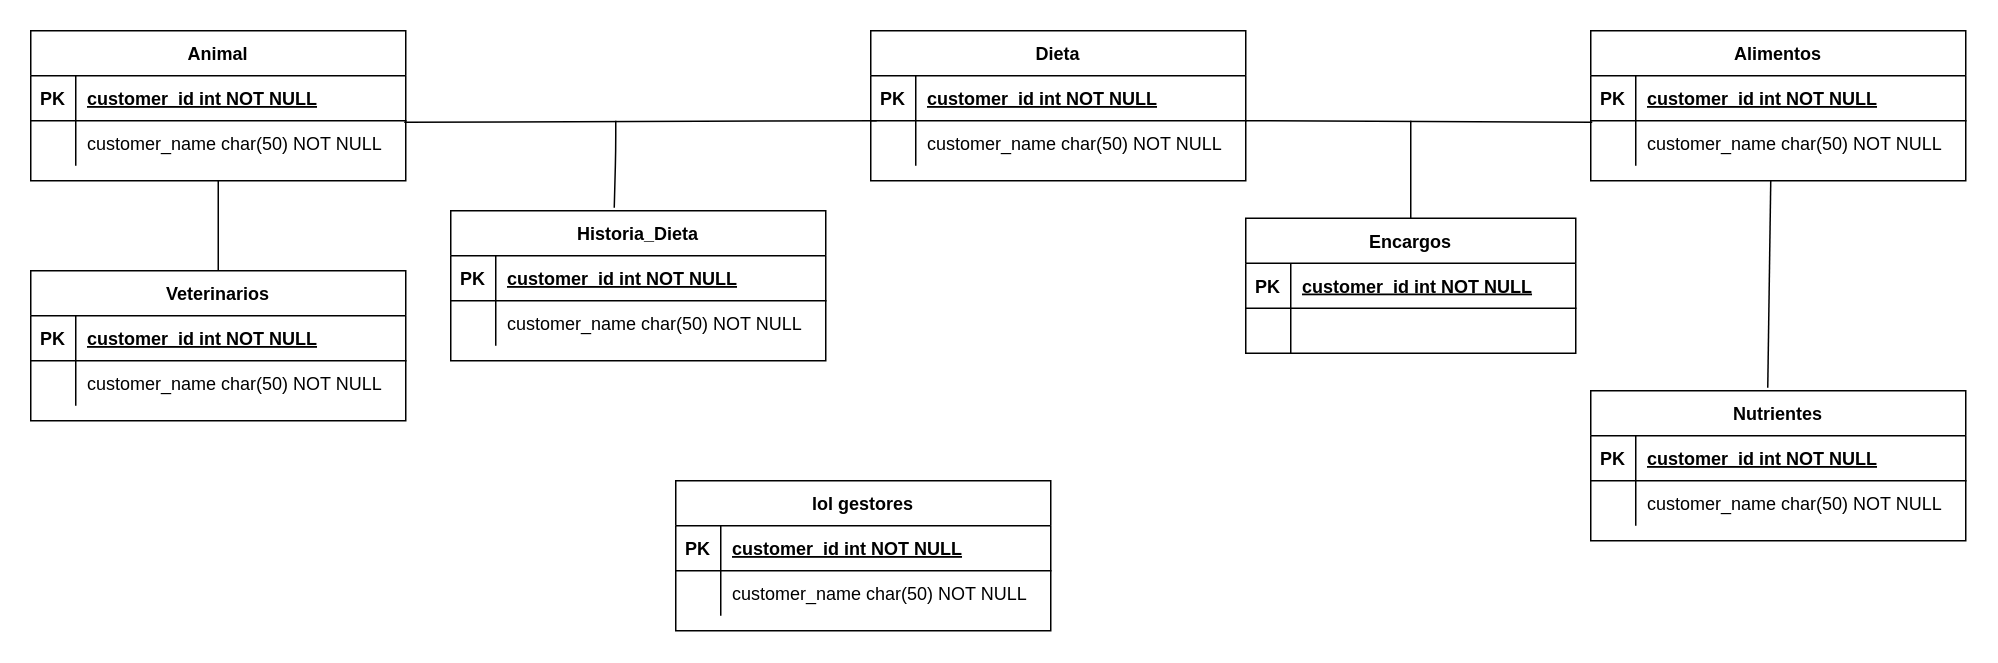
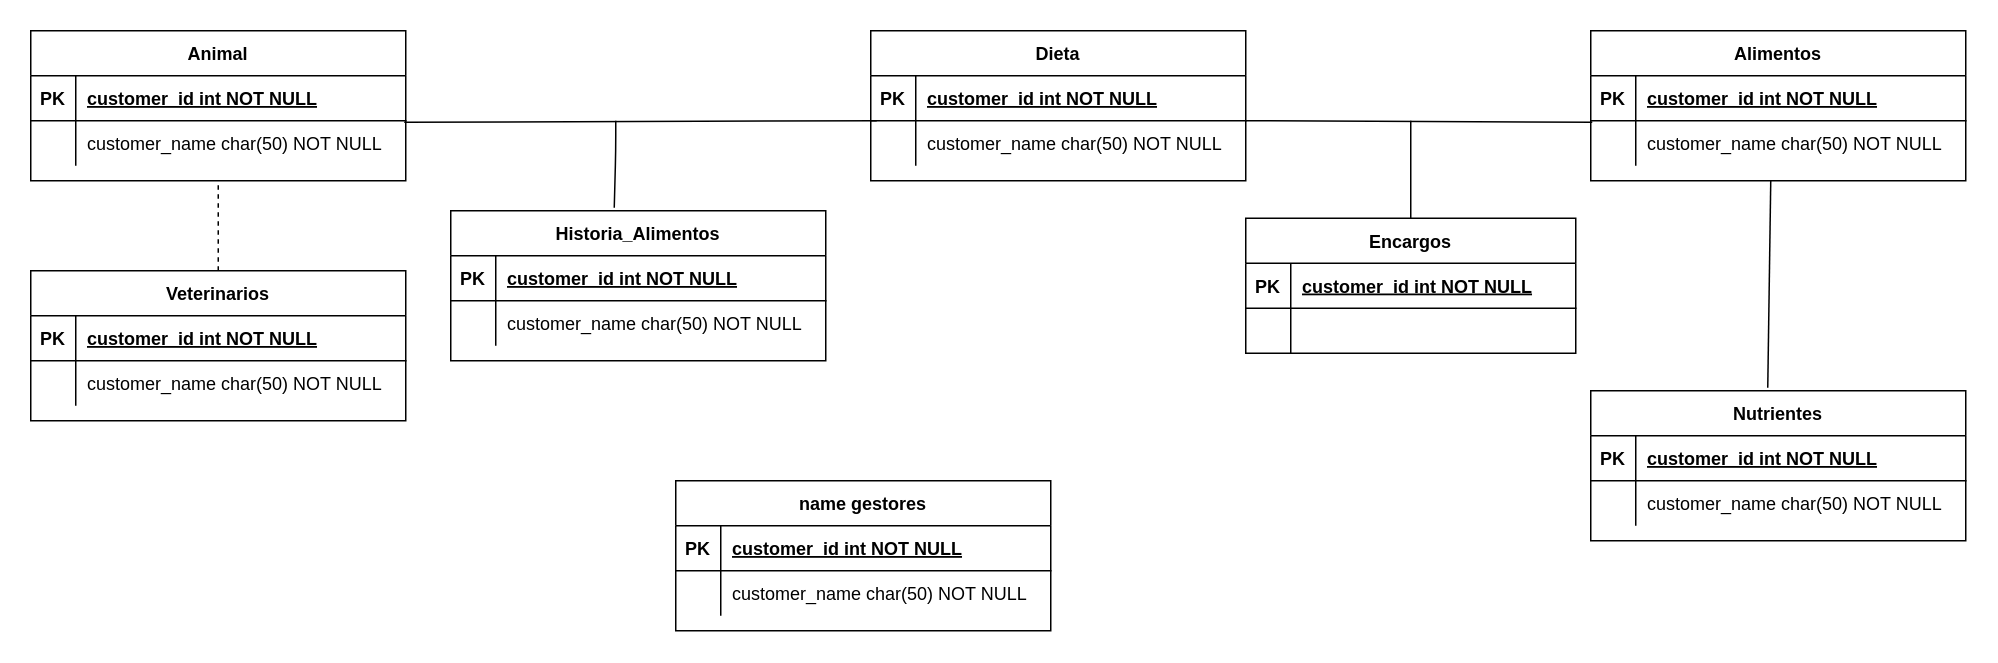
edge "Animal" -- "Veterinarios": style solid -> dashed
node "Historia_Dieta": label "Historia_Dieta" -> "Historia_Alimentos"
node "lol gestores": label "lol gestores" -> "name gestores"
